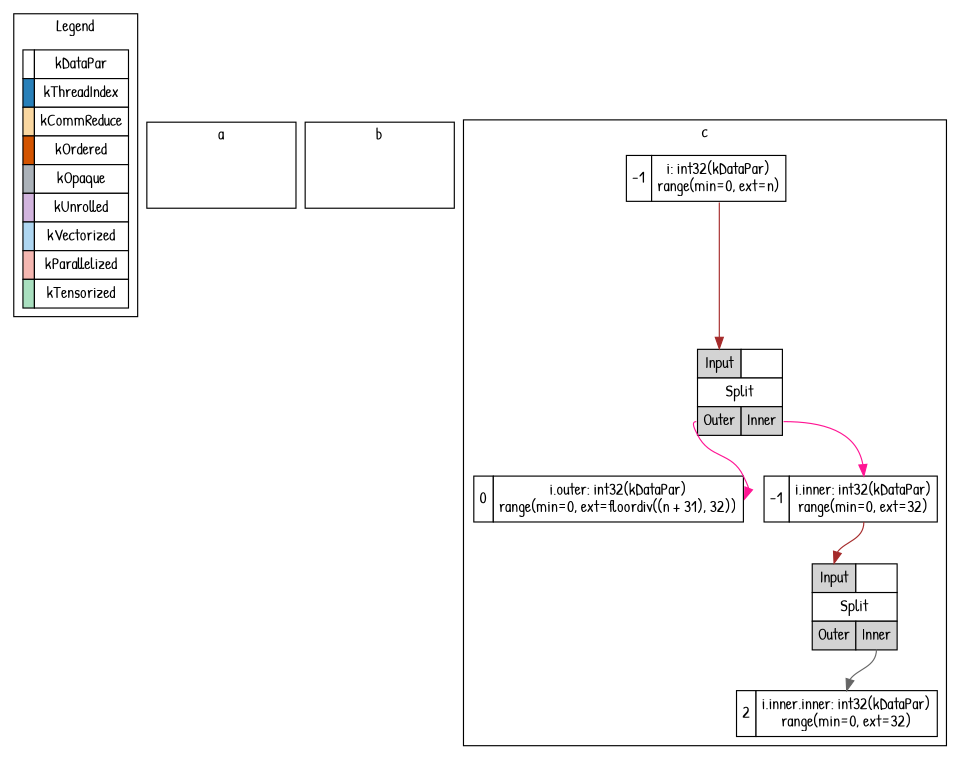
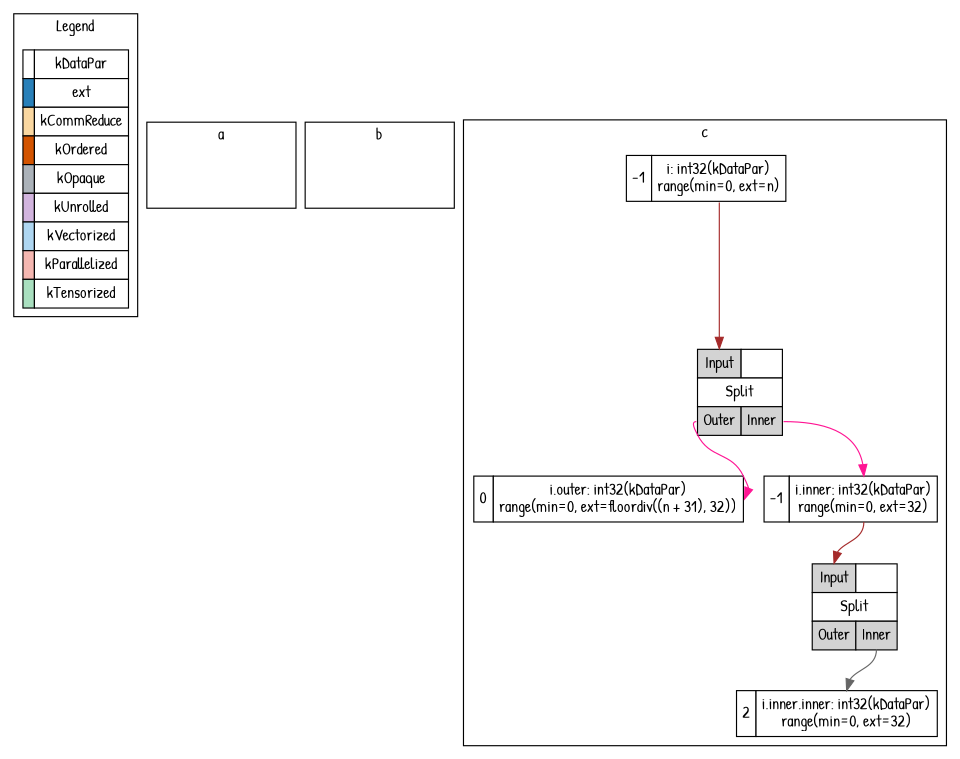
node "kDataPar": text "kThreadIndex" -> "ext"
